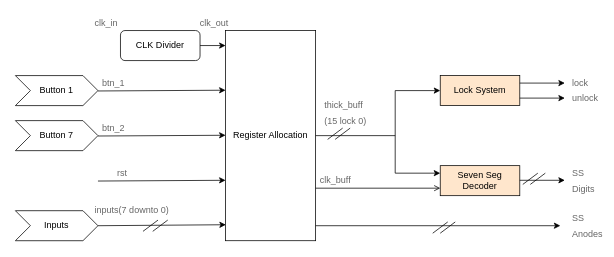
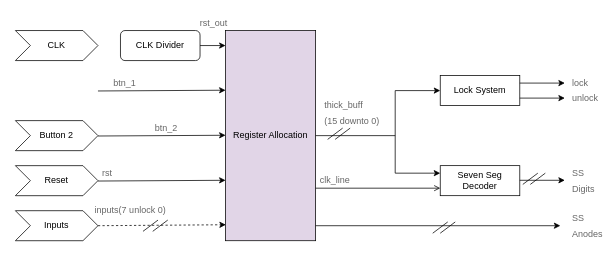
node "clk_out": label "clk_out" -> "rst_out"
node "clk_in": removed
node "CLK": added
node "btn_1": moved (113, 83) -> (124, 83)
node "Button 1": removed
node "Lock System": fillcolor #ffe6cc -> #ffffff
node "thick_buff (15 lock 0)": label "thick_buff (15 lock 0)" -> "thick_buff (15 downto 0)"
node "btn_2": moved (113, 128) -> (165, 128)
node "Button 7": label "Button 7" -> "Button 2"
node "Register Allocation": fillcolor #ffffff -> #e1d5e7
node "rst": moved (128, 173) -> (113, 173)
node "Reset": added
node "clk_buff": label "clk_buff" -> "clk_line"
node "Seven Seg Decoder": fillcolor #ffe6cc -> #ffffff
node "inputs(7 downto 0)": label "inputs(7 downto 0)" -> "inputs(7 unlock 0)"
edge "Inputs" -> "Register Allocation": style solid -> dashed
